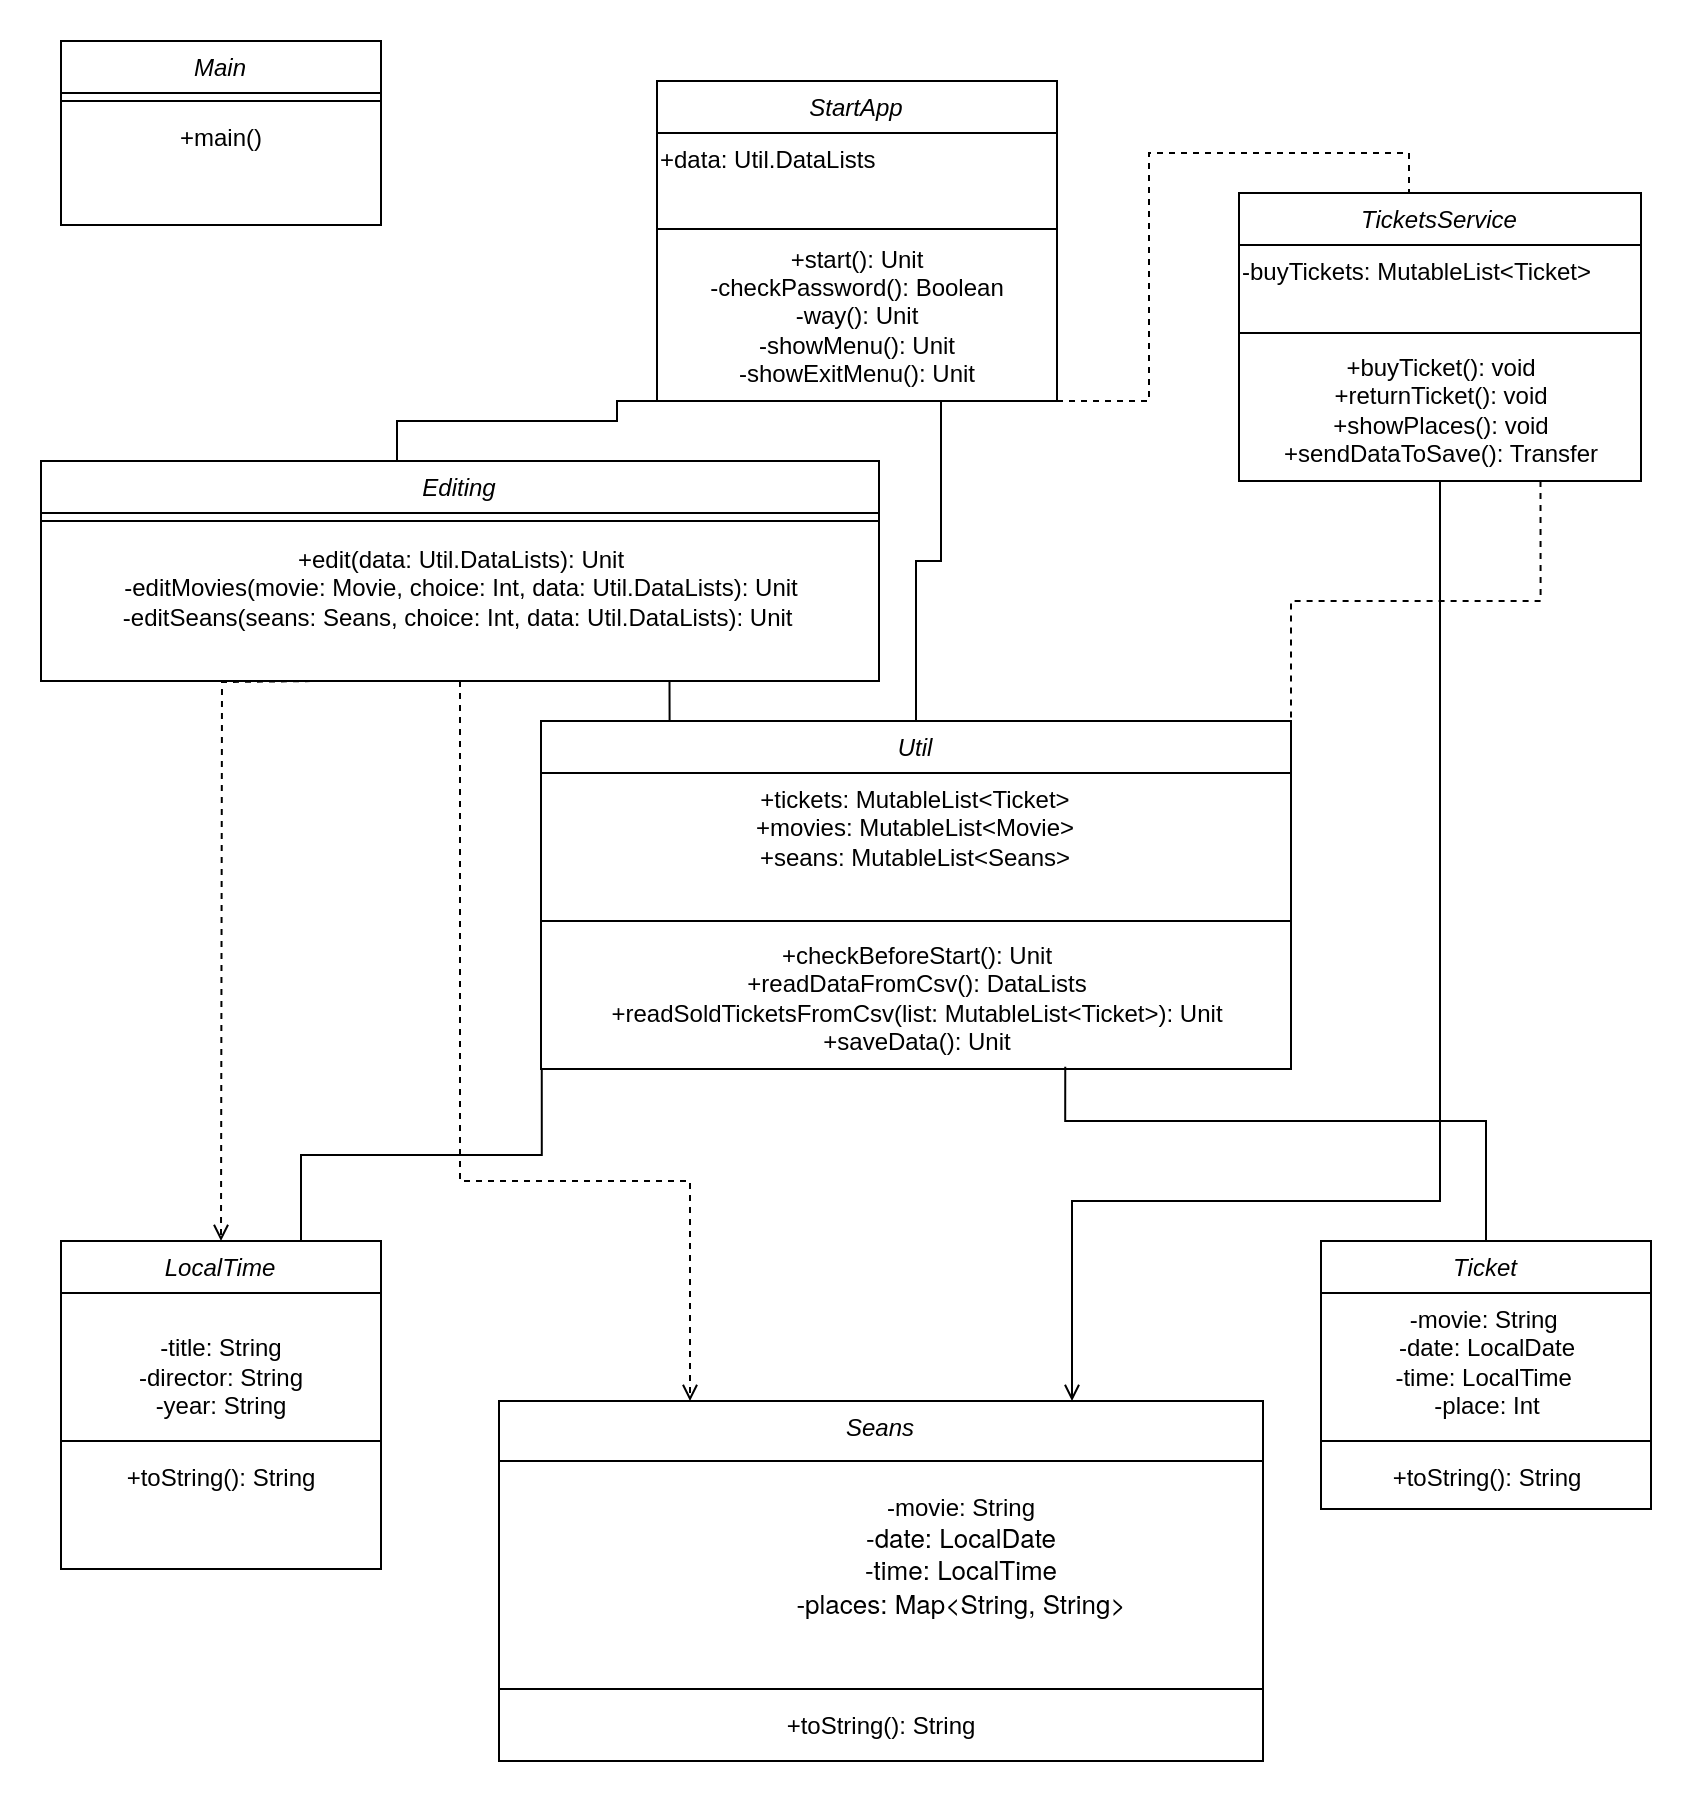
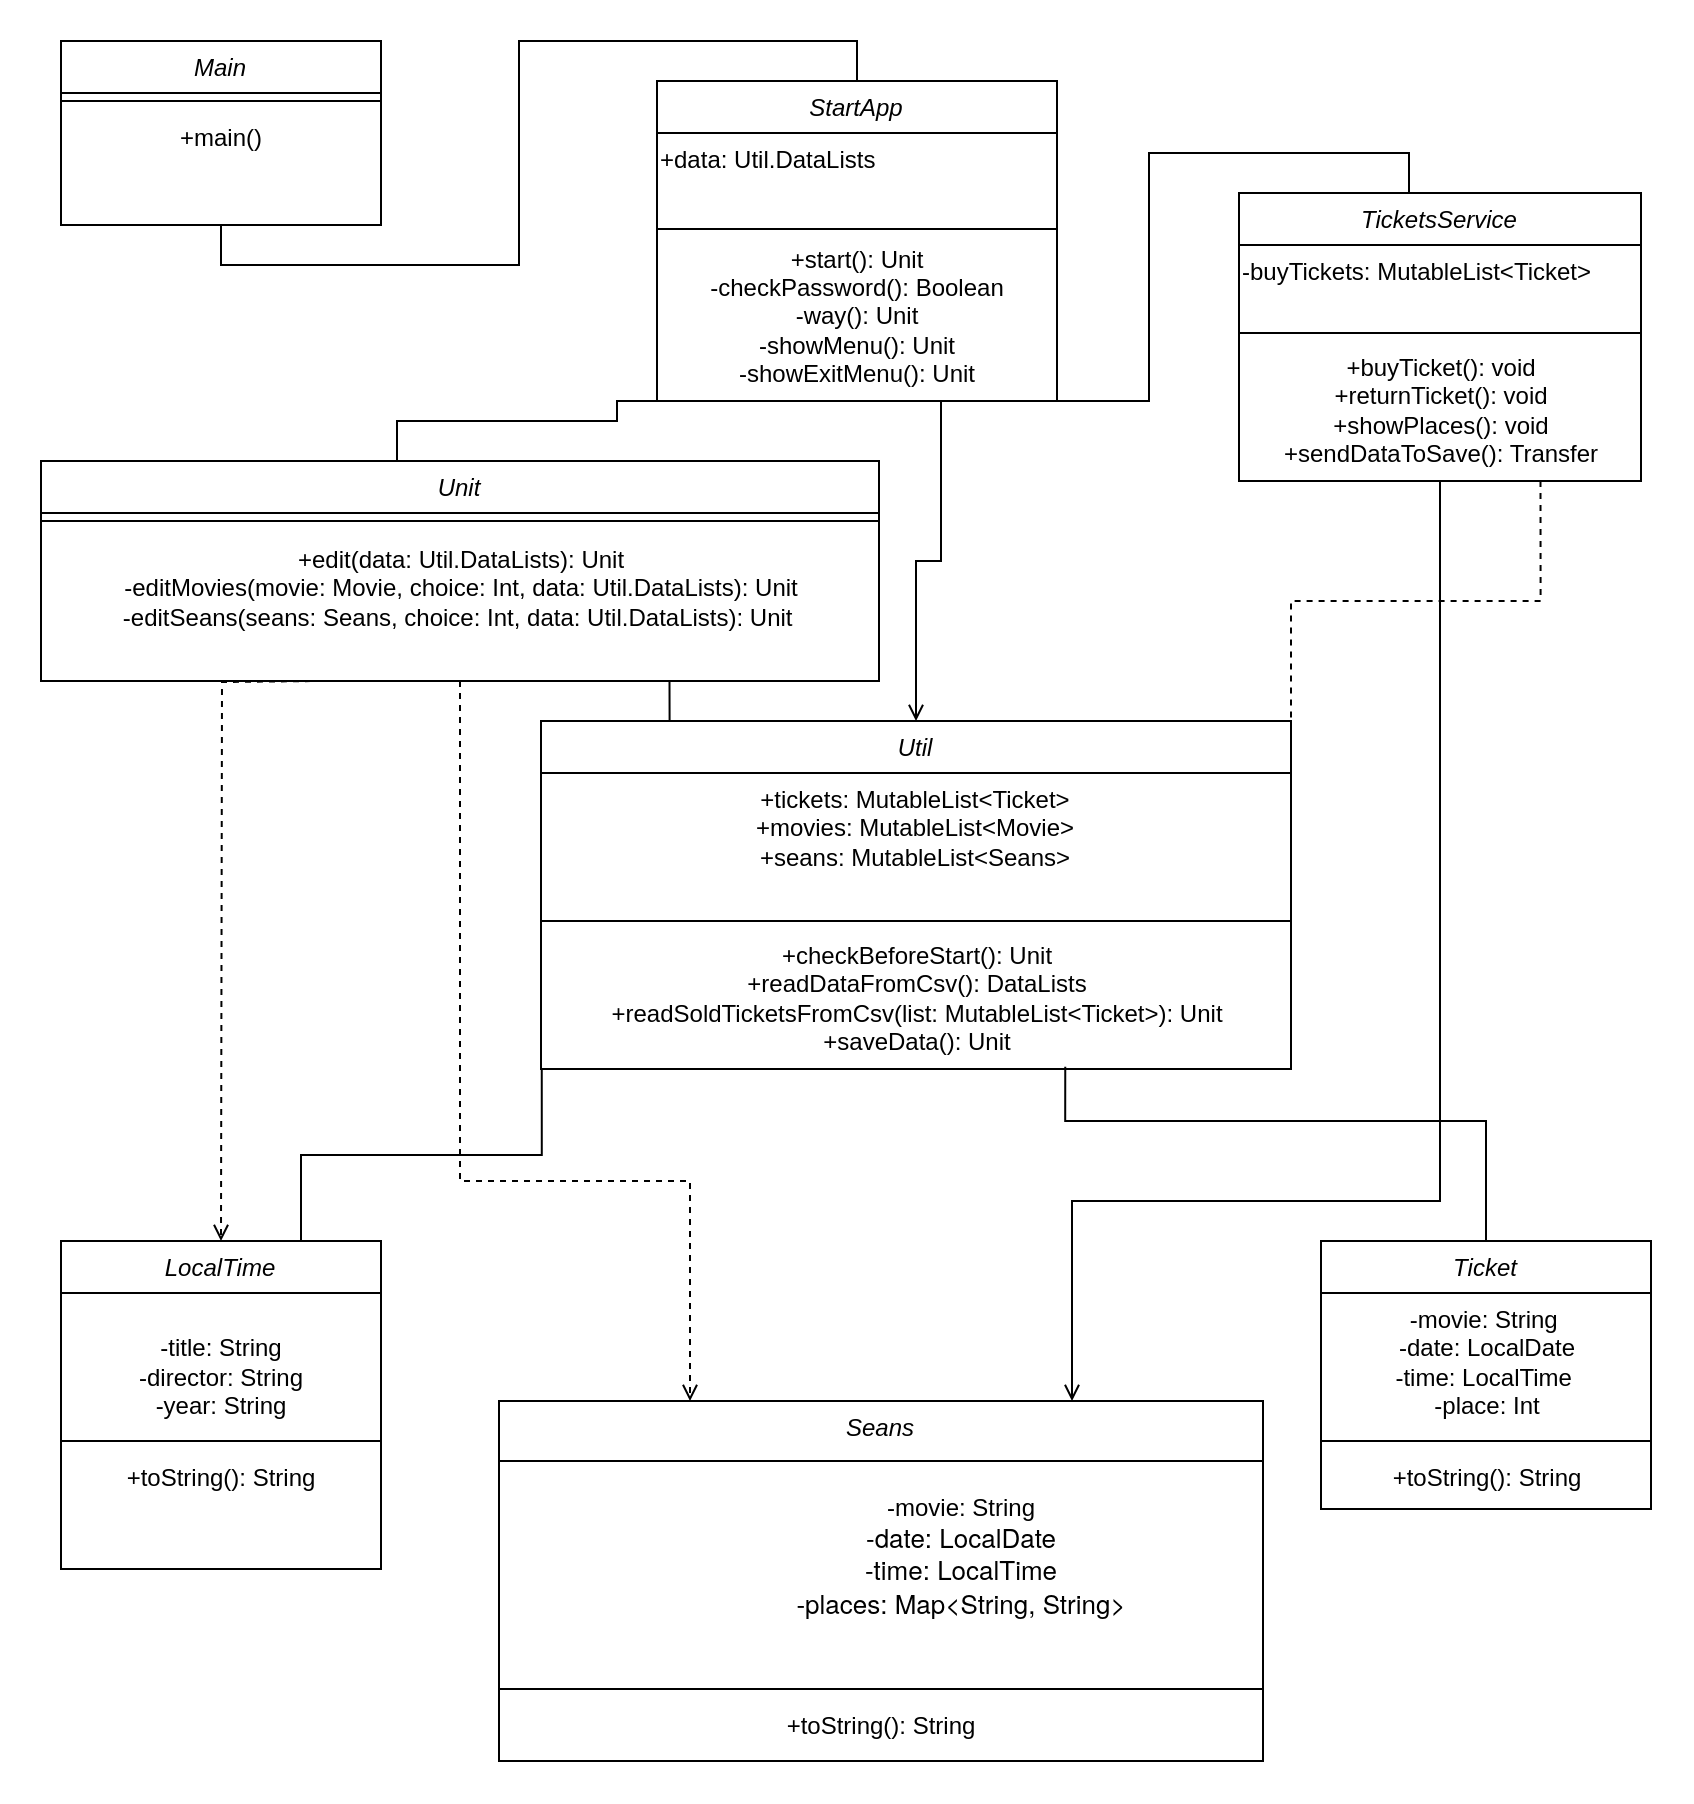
edge "Main" -- "StartApp": added
edge "StartApp" -- "TicketsService": style dashed -> solid
node "Editing": label "Editing" -> "Unit"
edge "StartApp" -- "Util": arrowhead none -> open
